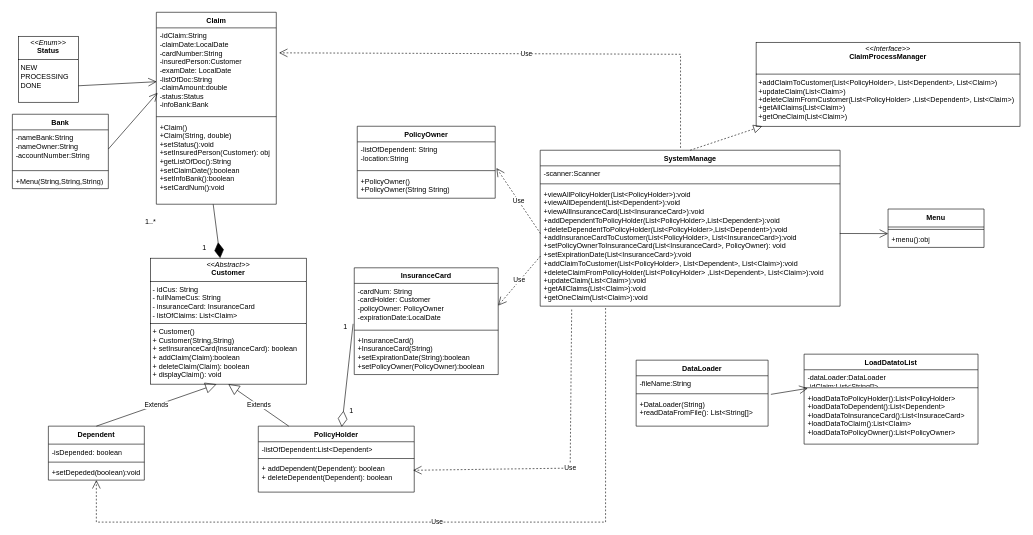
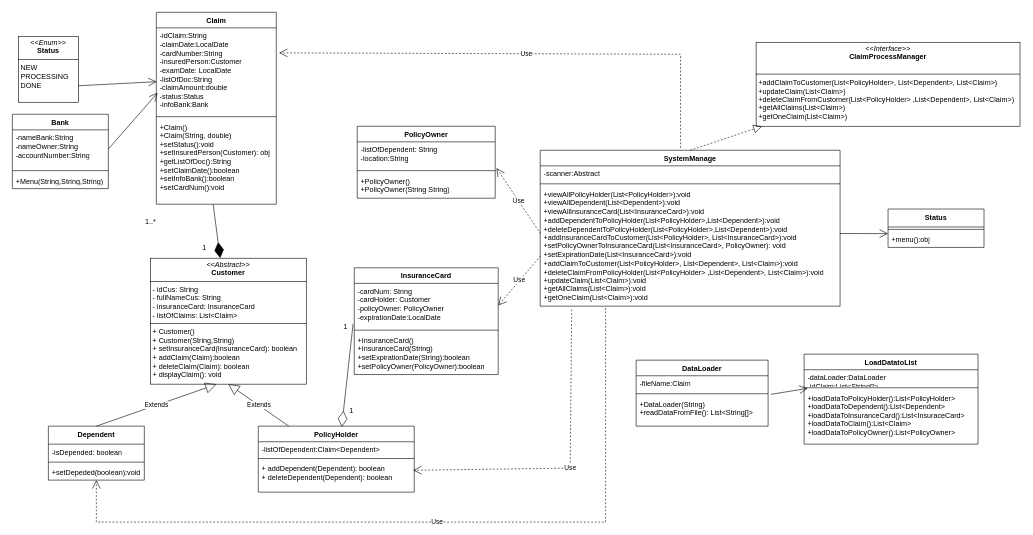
node "-scanner:Scanner": label "-scanner:Scanner" -> "-scanner:Abstract"
node "Menu": label "Menu" -> "Status"
node "-fileName:String": label "-fileName:String" -> "-fileName:Claim"
node "-listOfDependent:List<Dependent>": label "-listOfDependent:List<Dependent>" -> "-listOfDependent:Claim<Dependent>"
